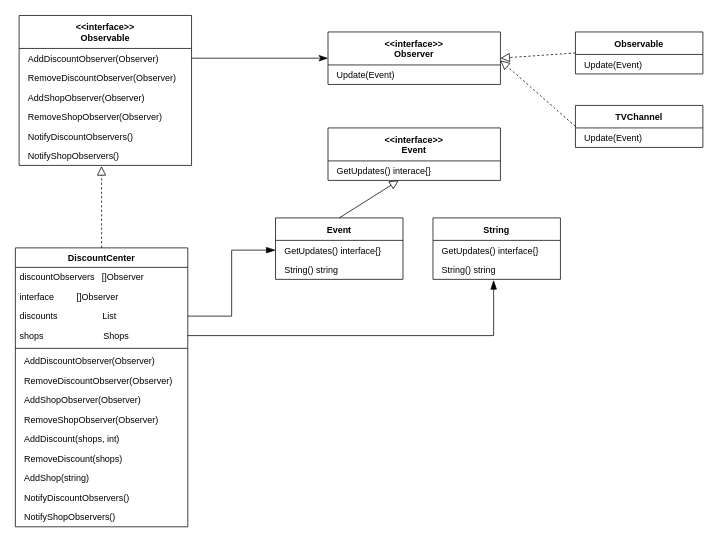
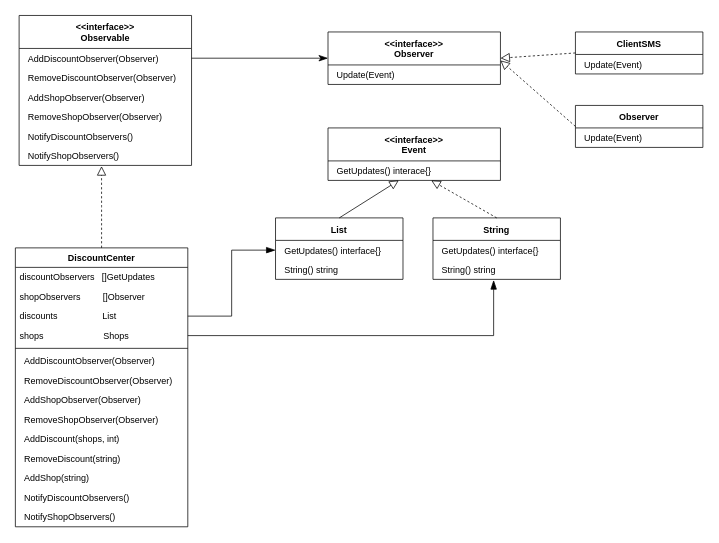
node "Observable": label "Observable" -> "ClientSMS"
node "TVChannel": label "TVChannel" -> "Observer"
edge "String" -> "GetUpdates() interace{}": added
node "Event": label "Event" -> "List"
node "discountObservers []Observer": label "discountObservers []Observer" -> "discountObservers []GetUpdates"
node "interface []Observer": label "interface []Observer" -> "shopObservers []Observer"
node "RemoveDiscount(shops)": label "RemoveDiscount(shops)" -> "RemoveDiscount(string)"
